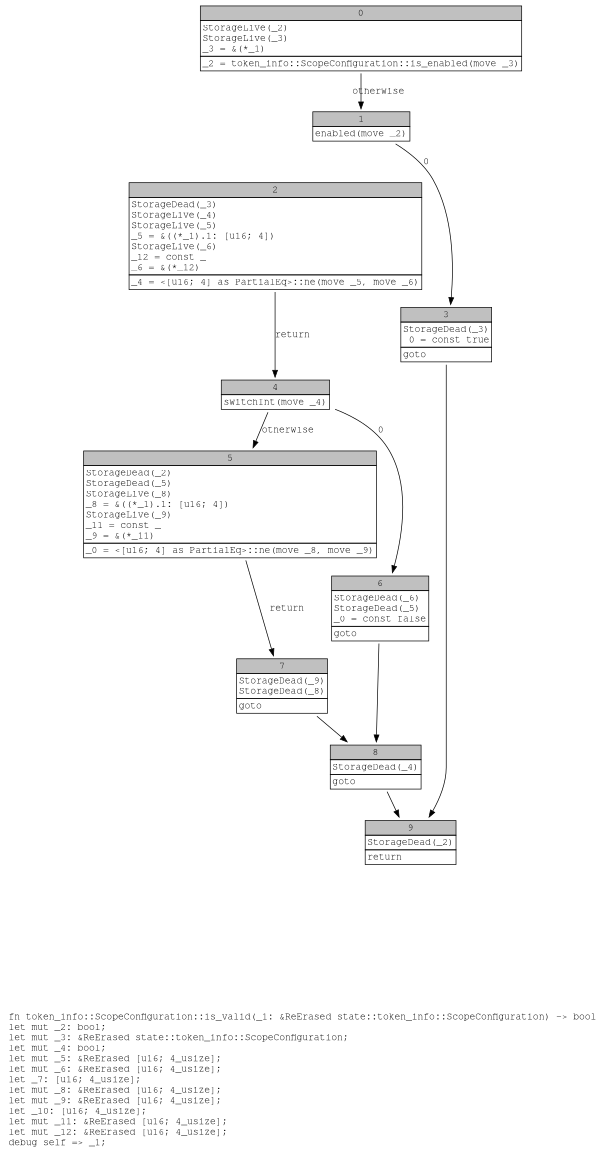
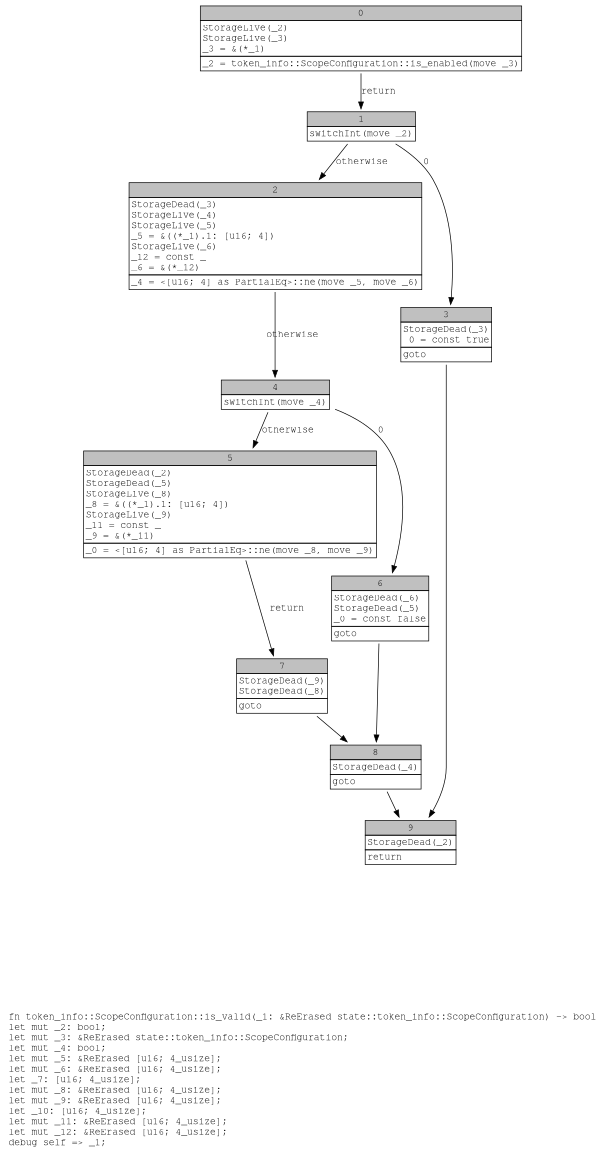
edge "0" -> "1": label "otherwise" -> "return"
node "1": text "enabled(move _2)" -> "switchInt(move _2)"
edge "1" -> "2": added, label "otherwise"
edge "2" -> "4": label "return" -> "otherwise"
